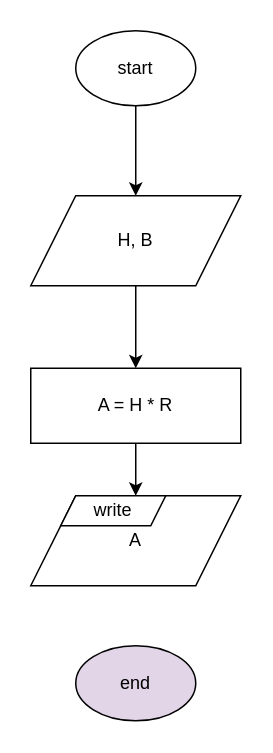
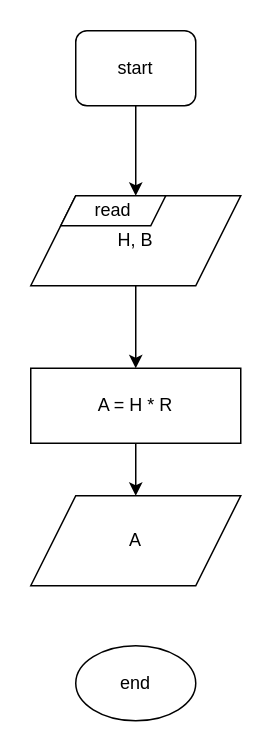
node "start": shape ellipse -> rounded rectangle
node "read": added
node "write": removed
node "end": fillcolor #e1d5e7 -> #ffffff
